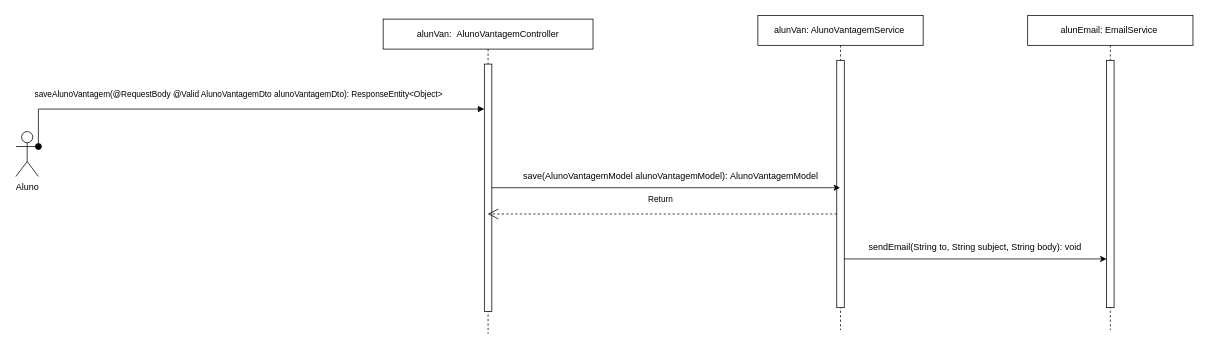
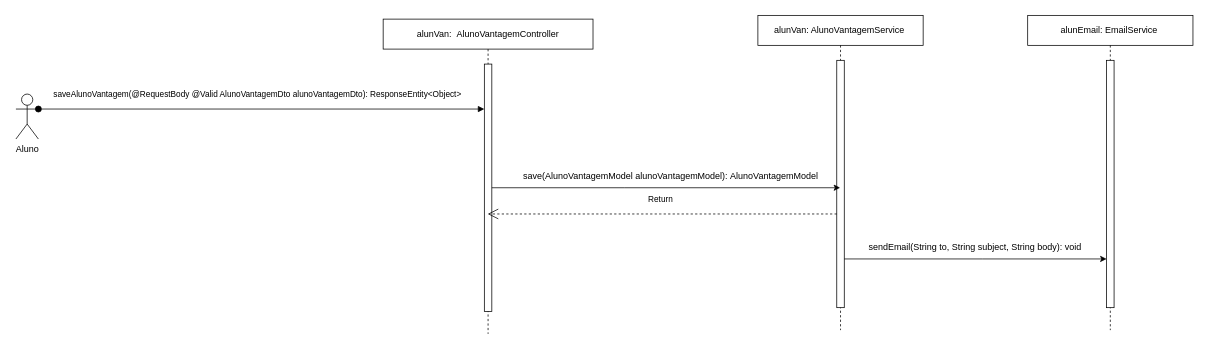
node "Aluno": moved (27, 154) -> (27, 117)
